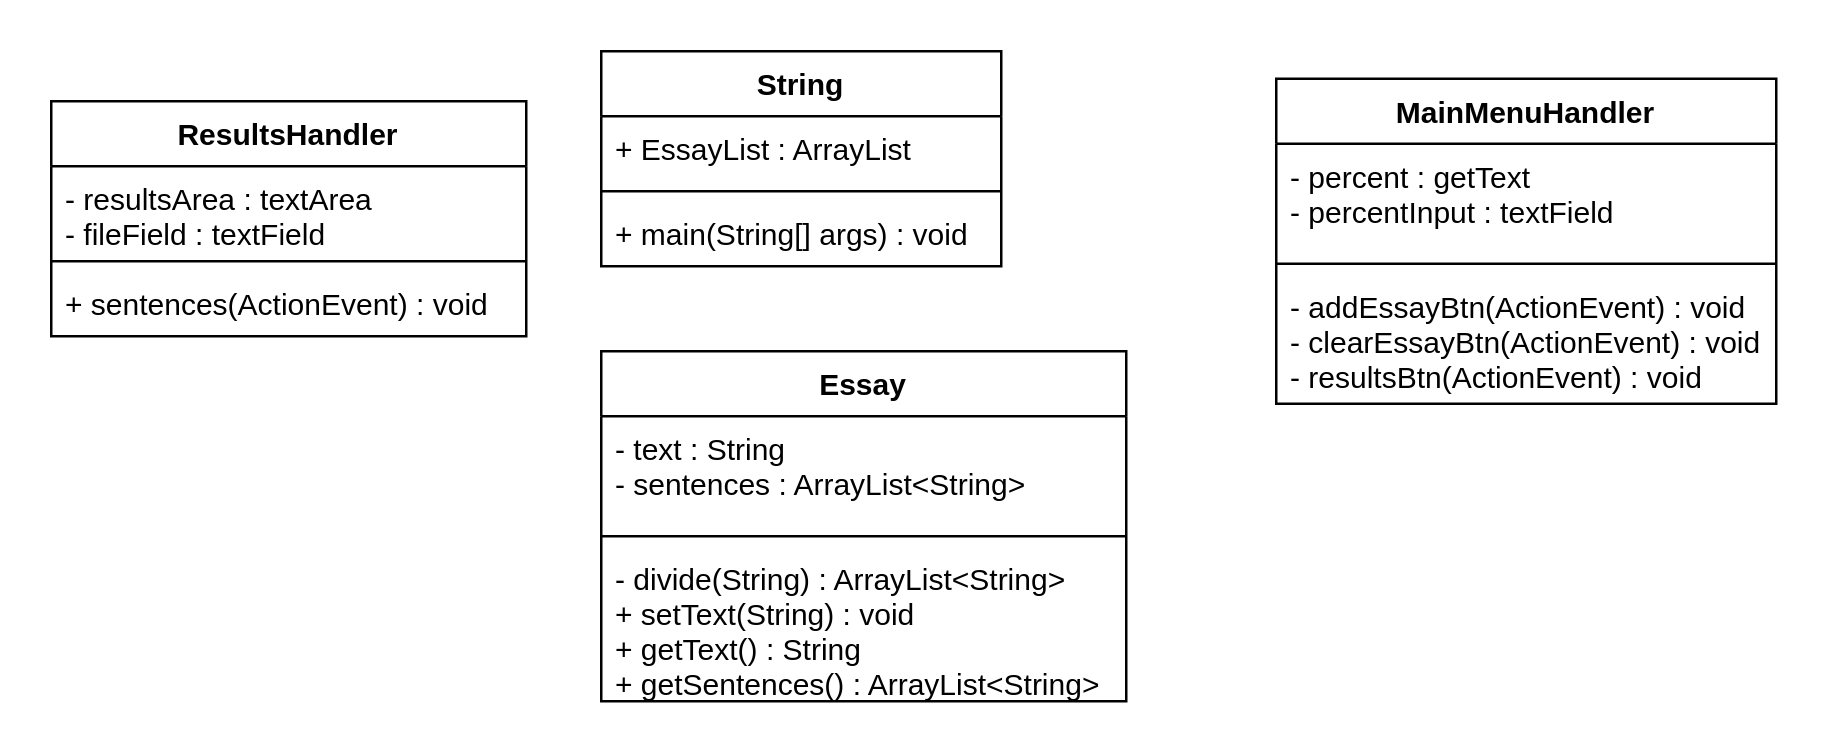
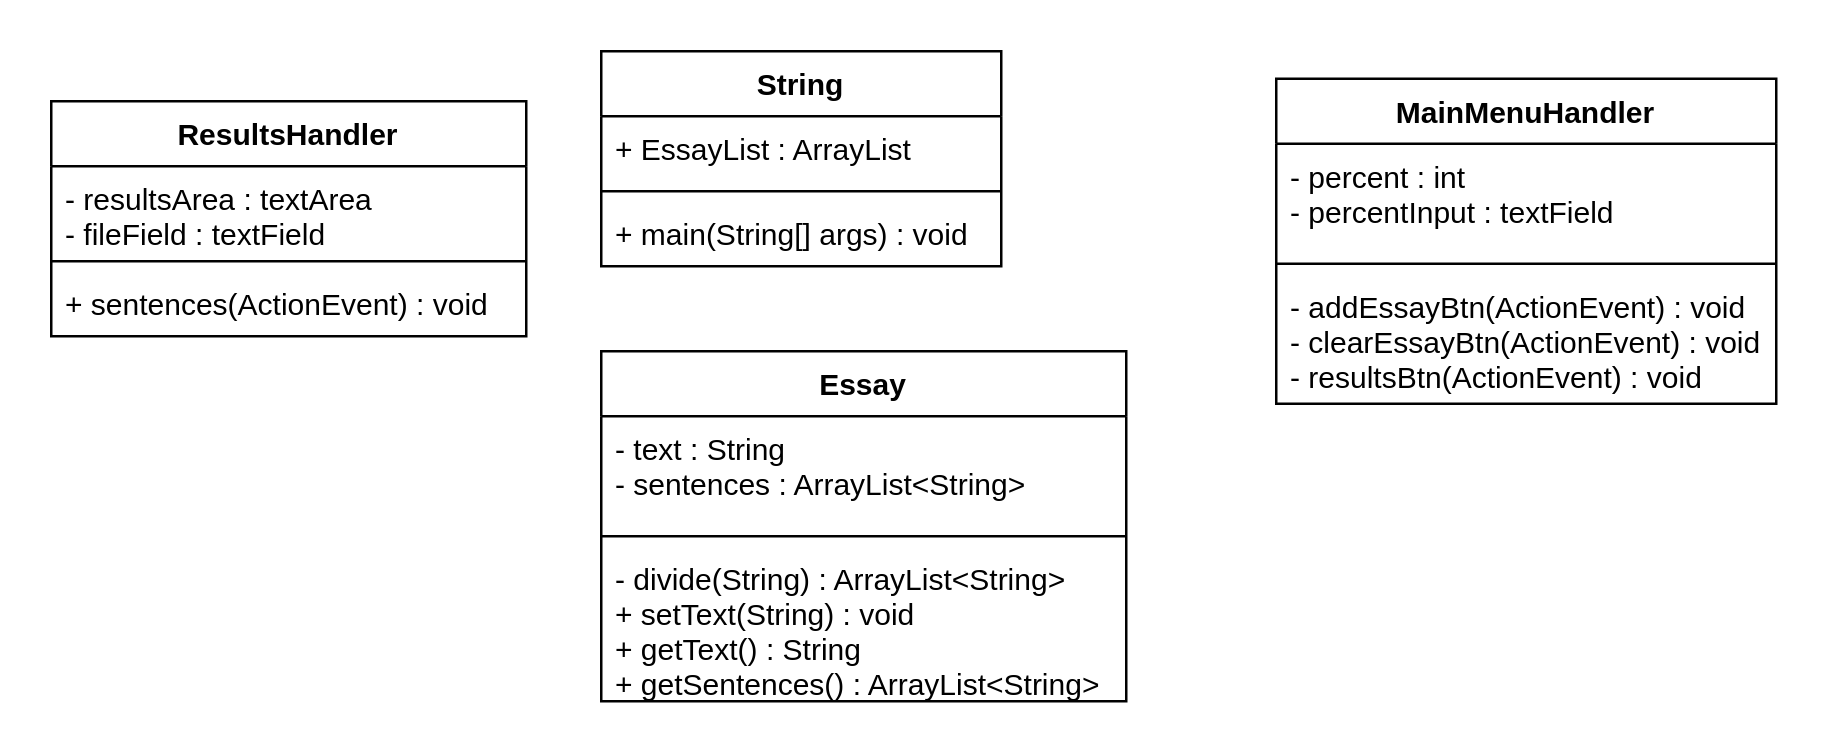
node "- percent : getText - percentInput : textField": label "- percent : getText - percentInput : textField" -> "- percent : int - percentInput : textField"
